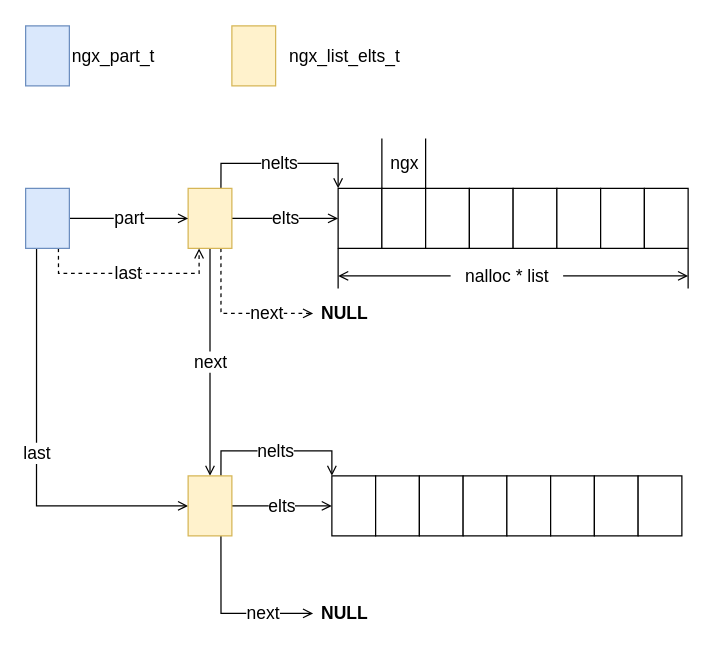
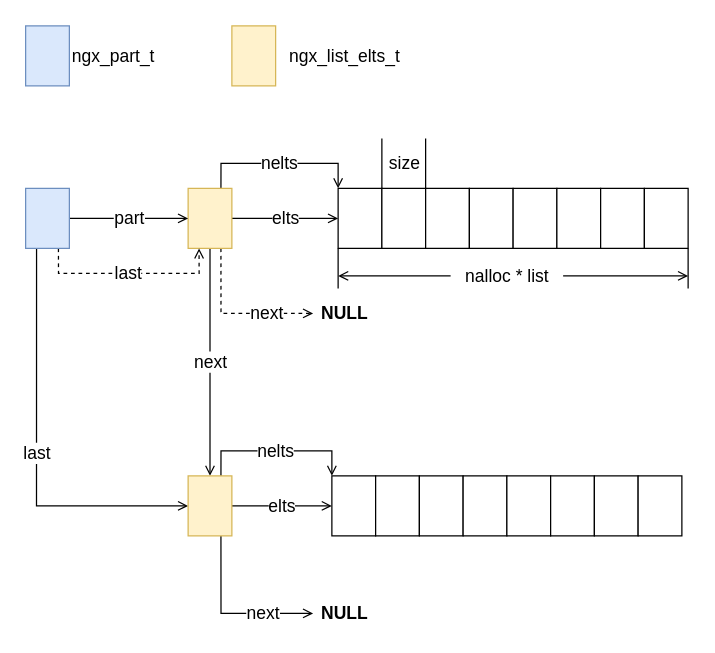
node "ngx": label "ngx" -> "size"
